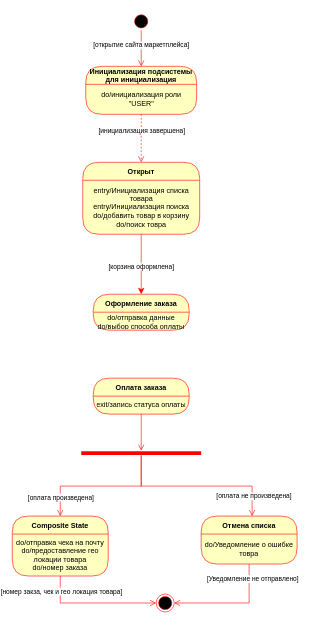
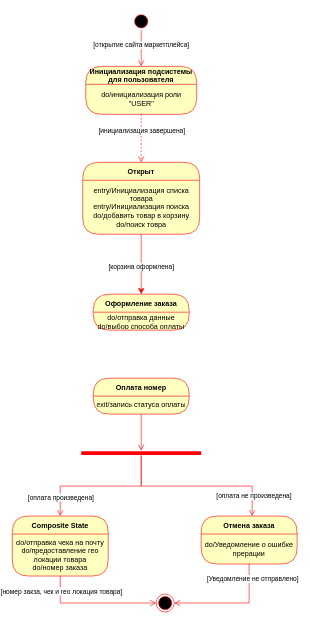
node "Инициализация подсистемы для инициализация": label "Инициализация подсистемы для инициализация" -> "Инициализация подсистемы для пользователя"
node "Оплата заказа": label "Оплата заказа" -> "Оплата номер"
node "Отмена списка": label "Отмена списка" -> "Отмена заказа"
node "do/Уведомление о ошибке товра": label "do/Уведомление о ошибке товра" -> "do/Уведомление о ошибке прерации"
